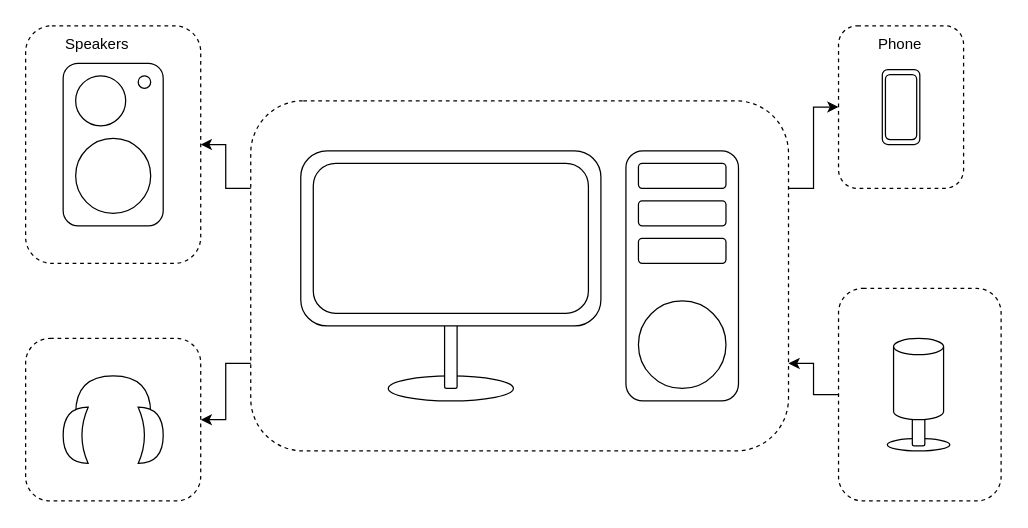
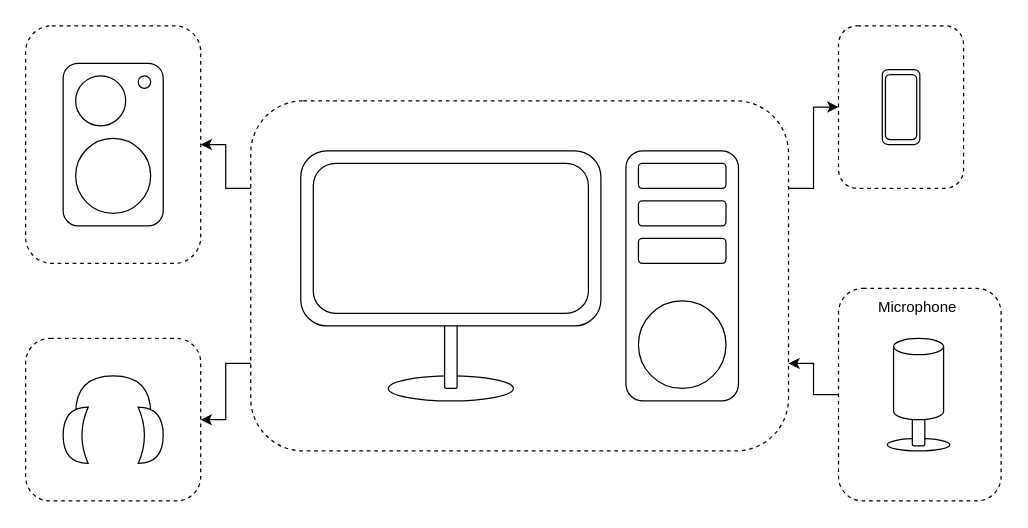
node "Speakers": removed
node "Phone": removed
node "Microphone": added
